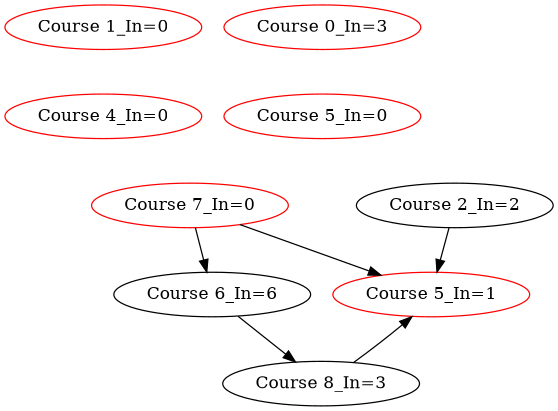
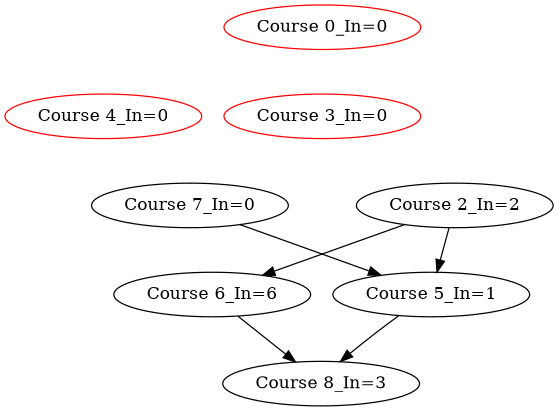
node "Course 1_In=0": removed
node "Course 0_In=3": label "Course 0_In=3" -> "Course 0_In=0"
node "Course 5_In=0": label "Course 5_In=0" -> "Course 3_In=0"
node "Course 7_In=0": color red -> black
edge "Course 7_In=0" -> "Course 6_In=6": now "Course 2_In=2" -> "Course 6_In=6"
node "Course 5_In=1": color red -> black
edge "Course 8_In=3" -> "Course 5_In=1": reversed
